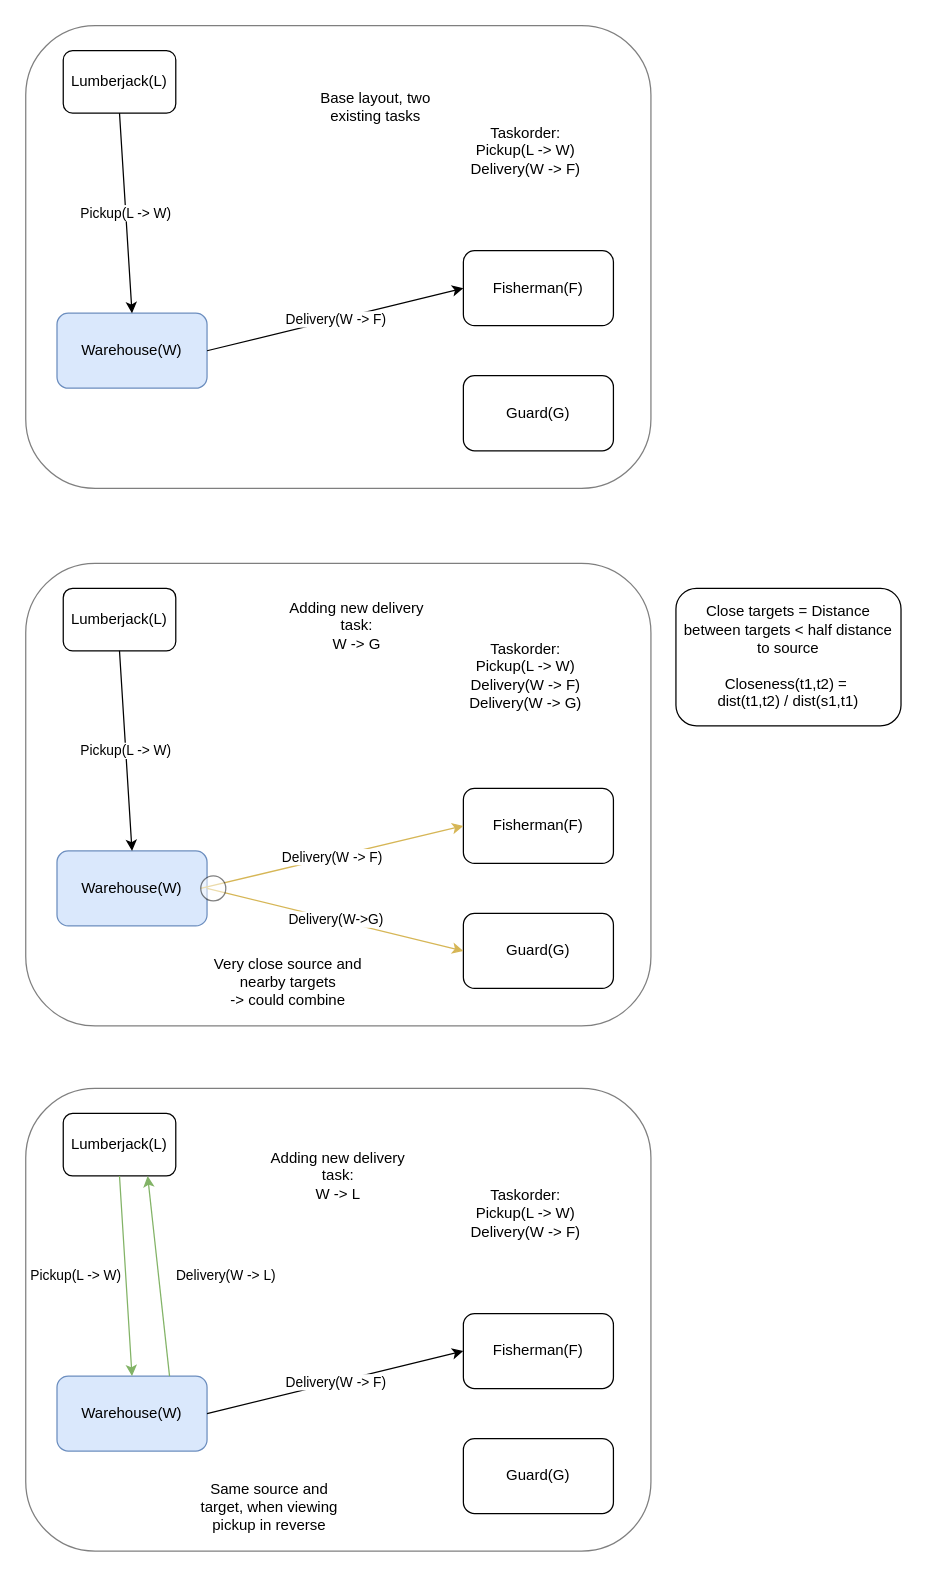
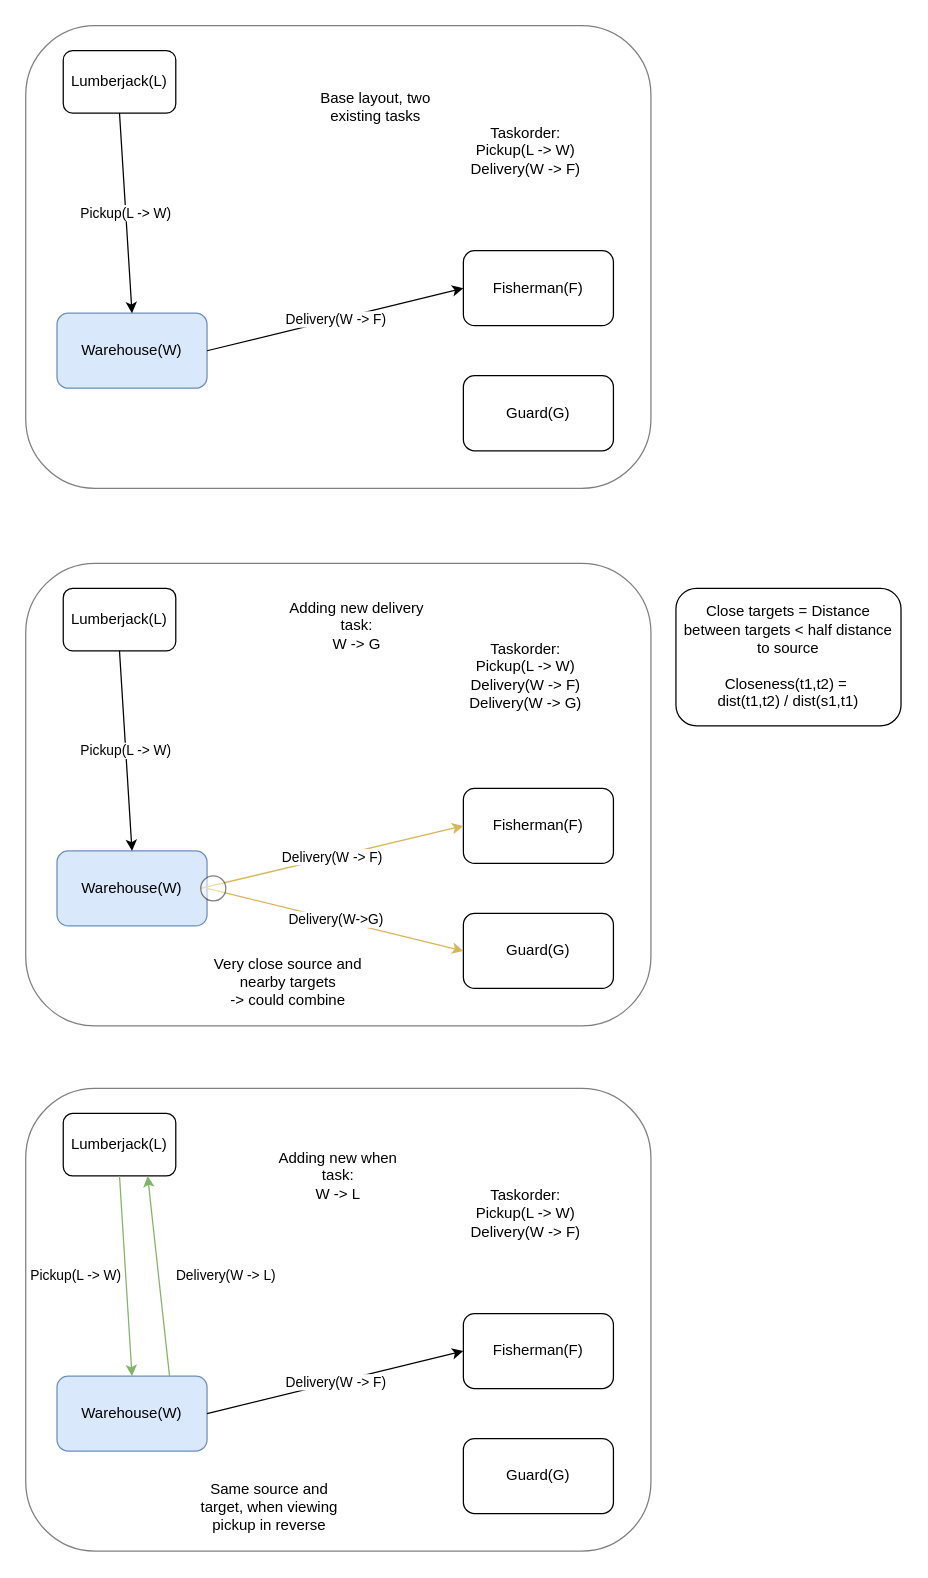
node "Adding new delivery task: W -> L": label "Adding new delivery task: W -> L" -> "Adding new when task: W -> L"
